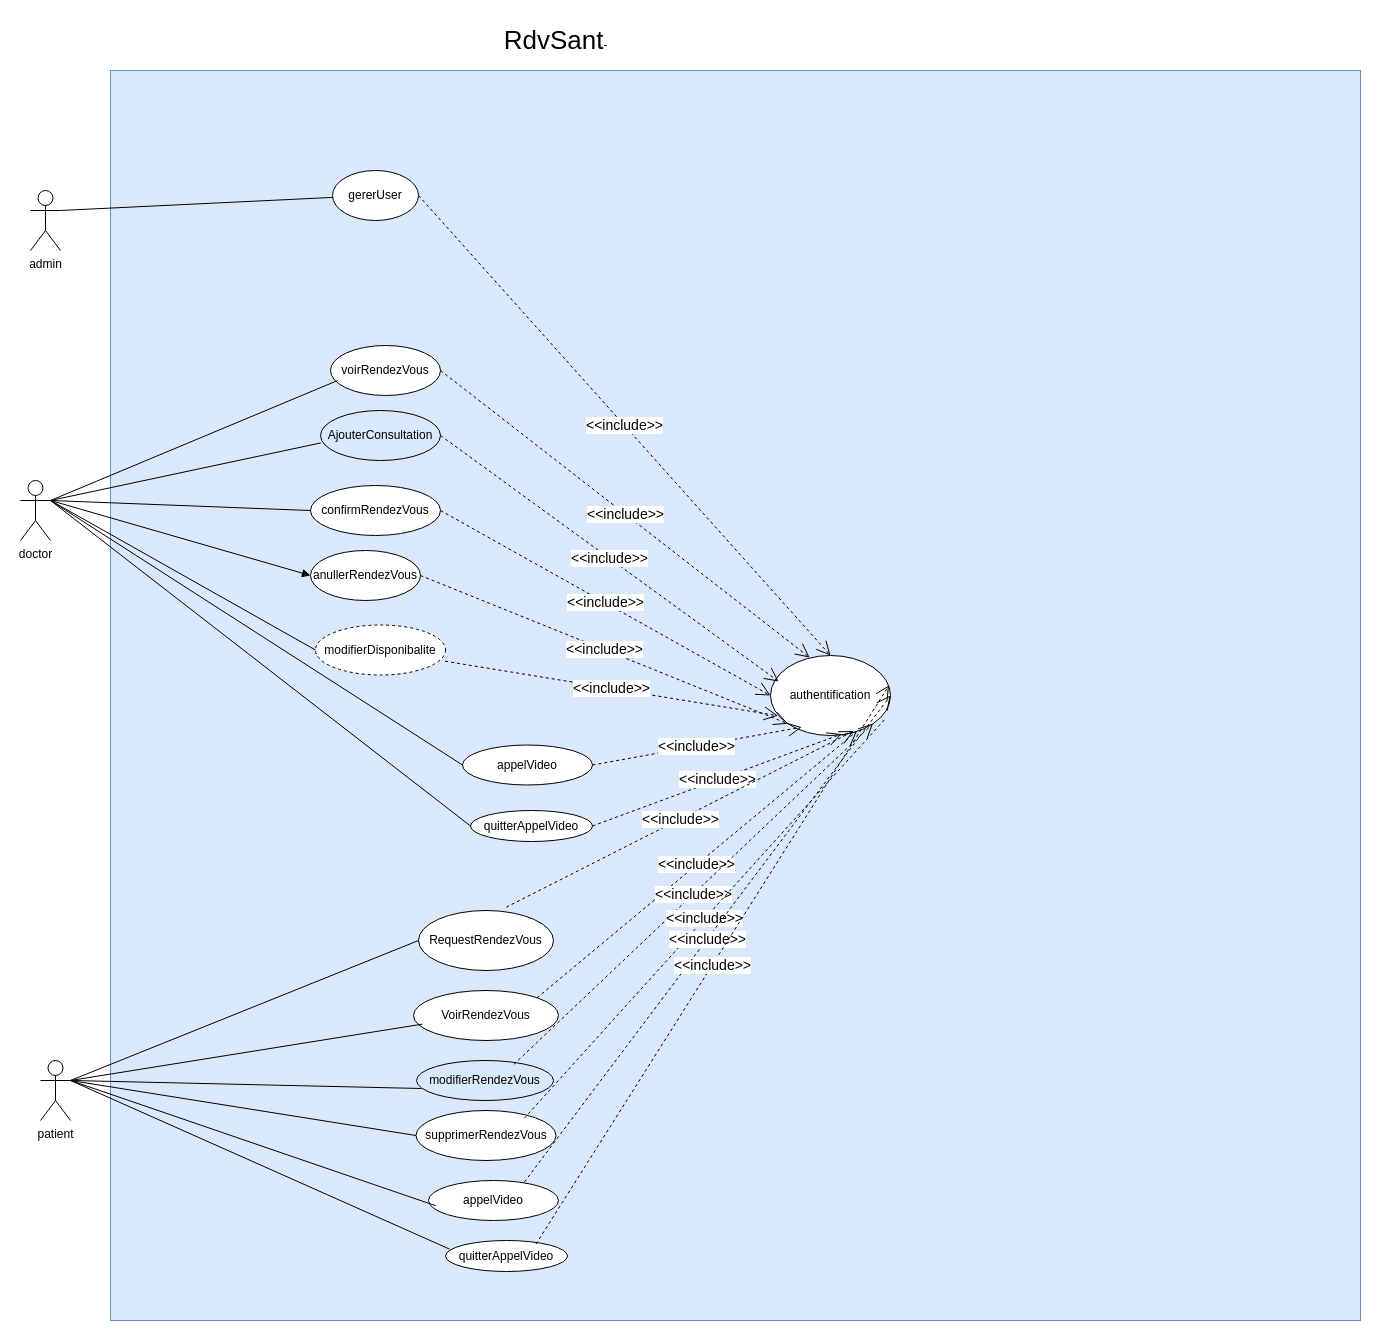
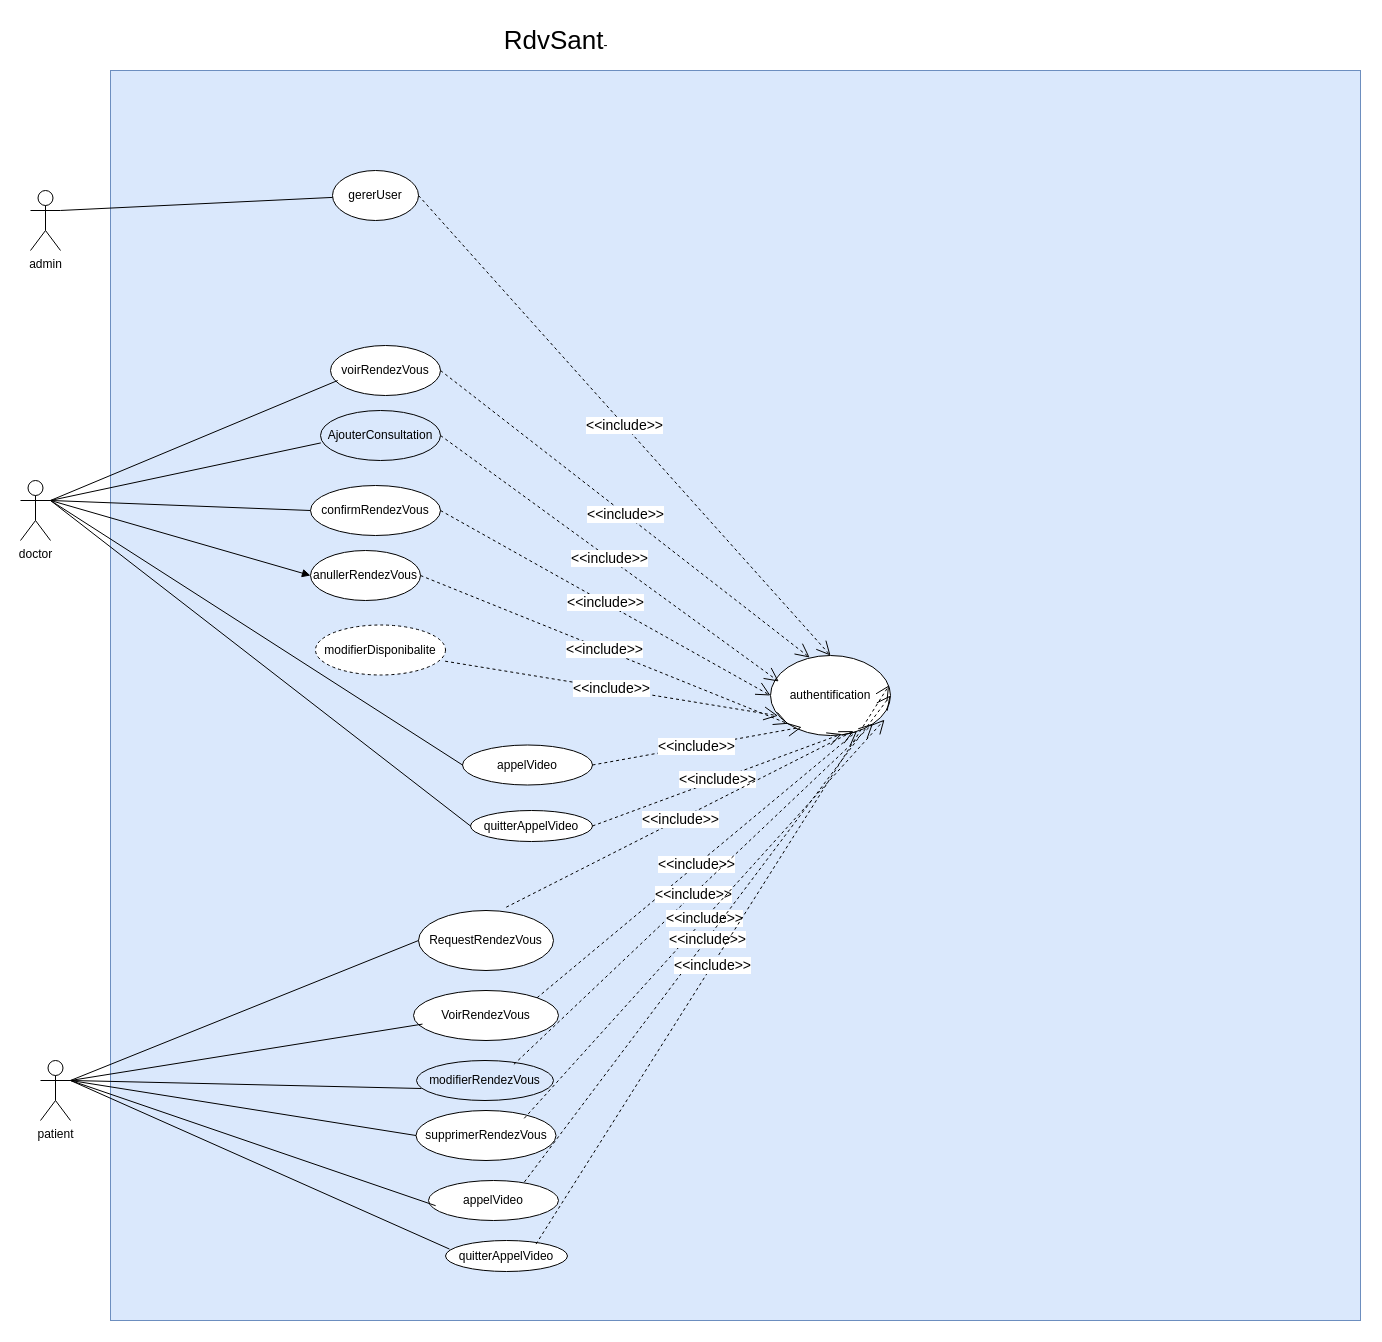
edge "doctor" -- "modifierDisponibalite": removed
edge "authentification" -- "supprimerRendezVous": arrowhead none -> open
